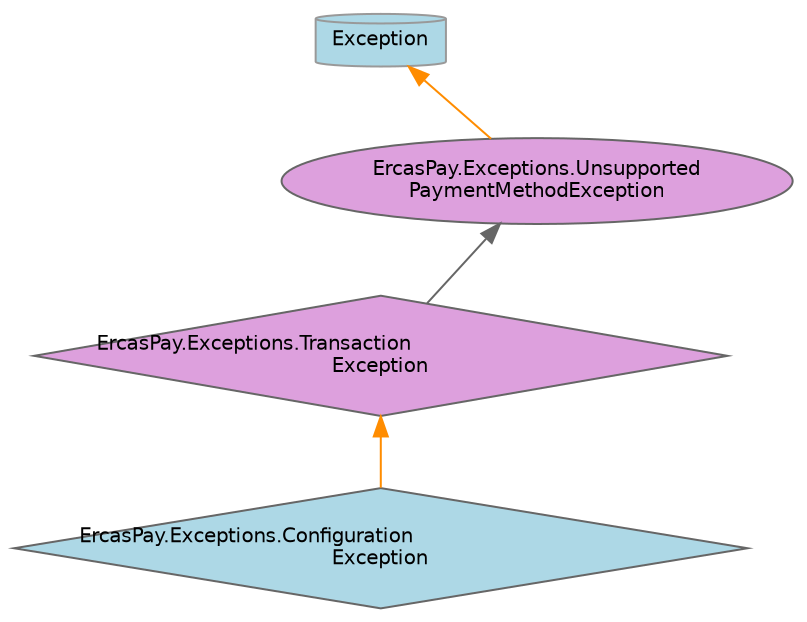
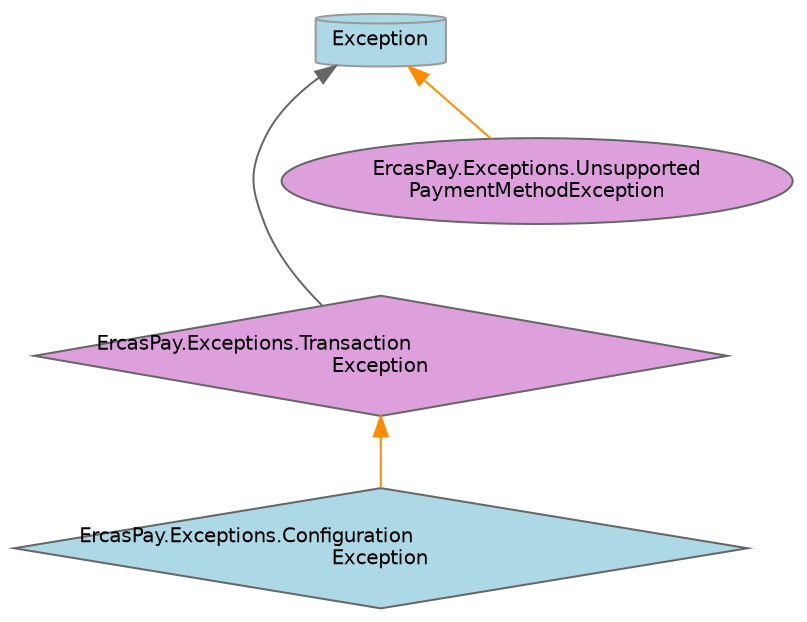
edge "ErcasPay.Exceptions.Transaction Exception" -> "ErcasPay.Exceptions.Unsupported PaymentMethodException": now "ErcasPay.Exceptions.Transaction Exception" -> "Exception"
